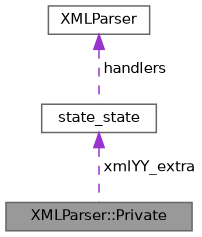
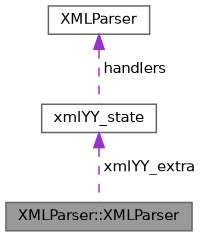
node "state_state": label "state_state" -> "xmlYY_state"
node "XMLParser::Private": label "XMLParser::Private" -> "XMLParser::XMLParser"
